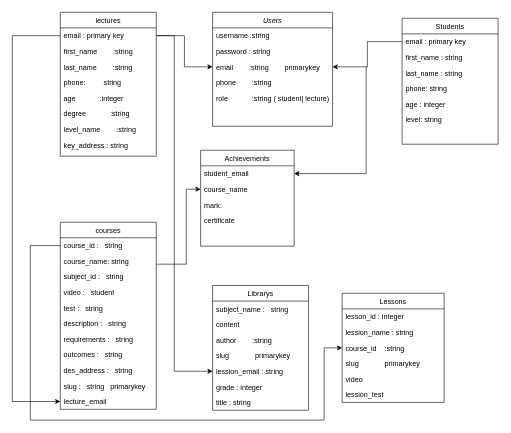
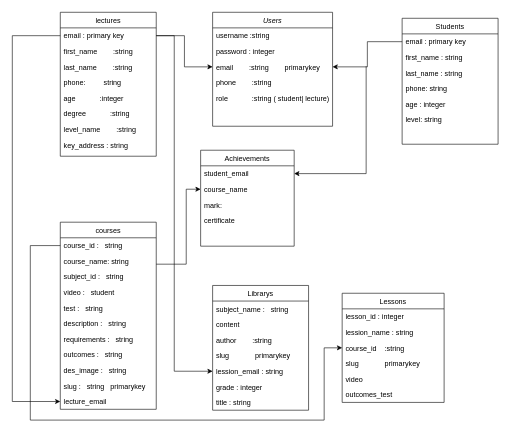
node "password : string": label "password : string" -> "password : integer"
node "des_address : string": label "des_address : string" -> "des_image : string"
node "lession_test": label "lession_test" -> "outcomes_test"
